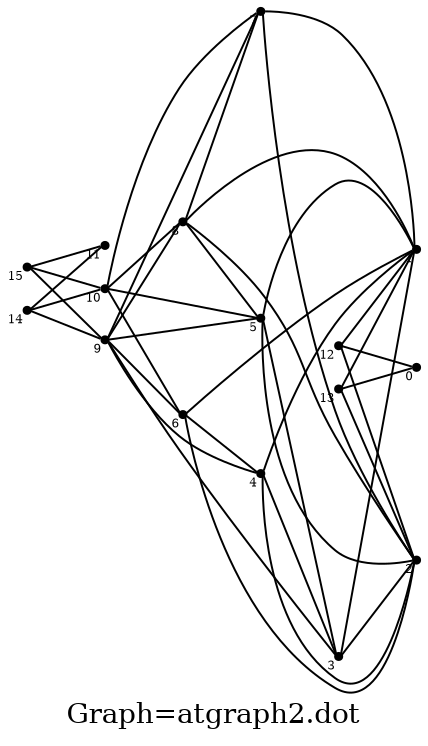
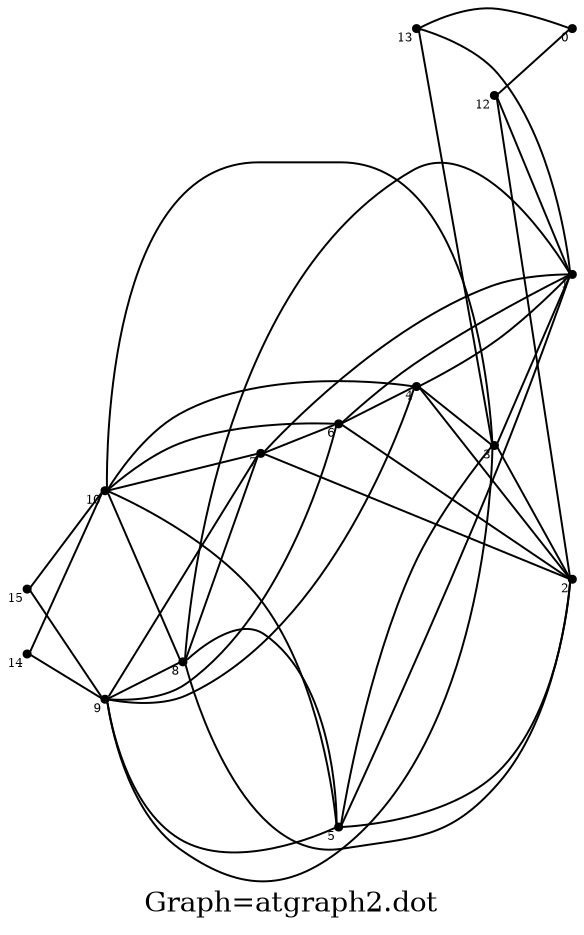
edge "3" -- "10": added
node "11": removed
edge "4" -- "10": added
edge "6" -- "7": added
edge "13" -- "2": now "13" -- "3"
